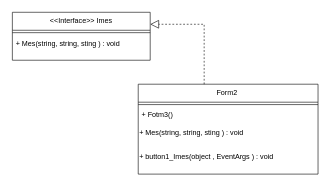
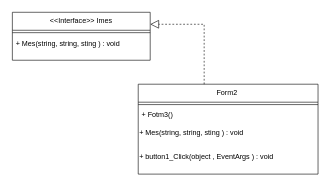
node "+ button1_Imes(object , EventArgs ) : void": label "+ button1_Imes(object , EventArgs ) : void" -> "+ button1_Click(object , EventArgs ) : void"
